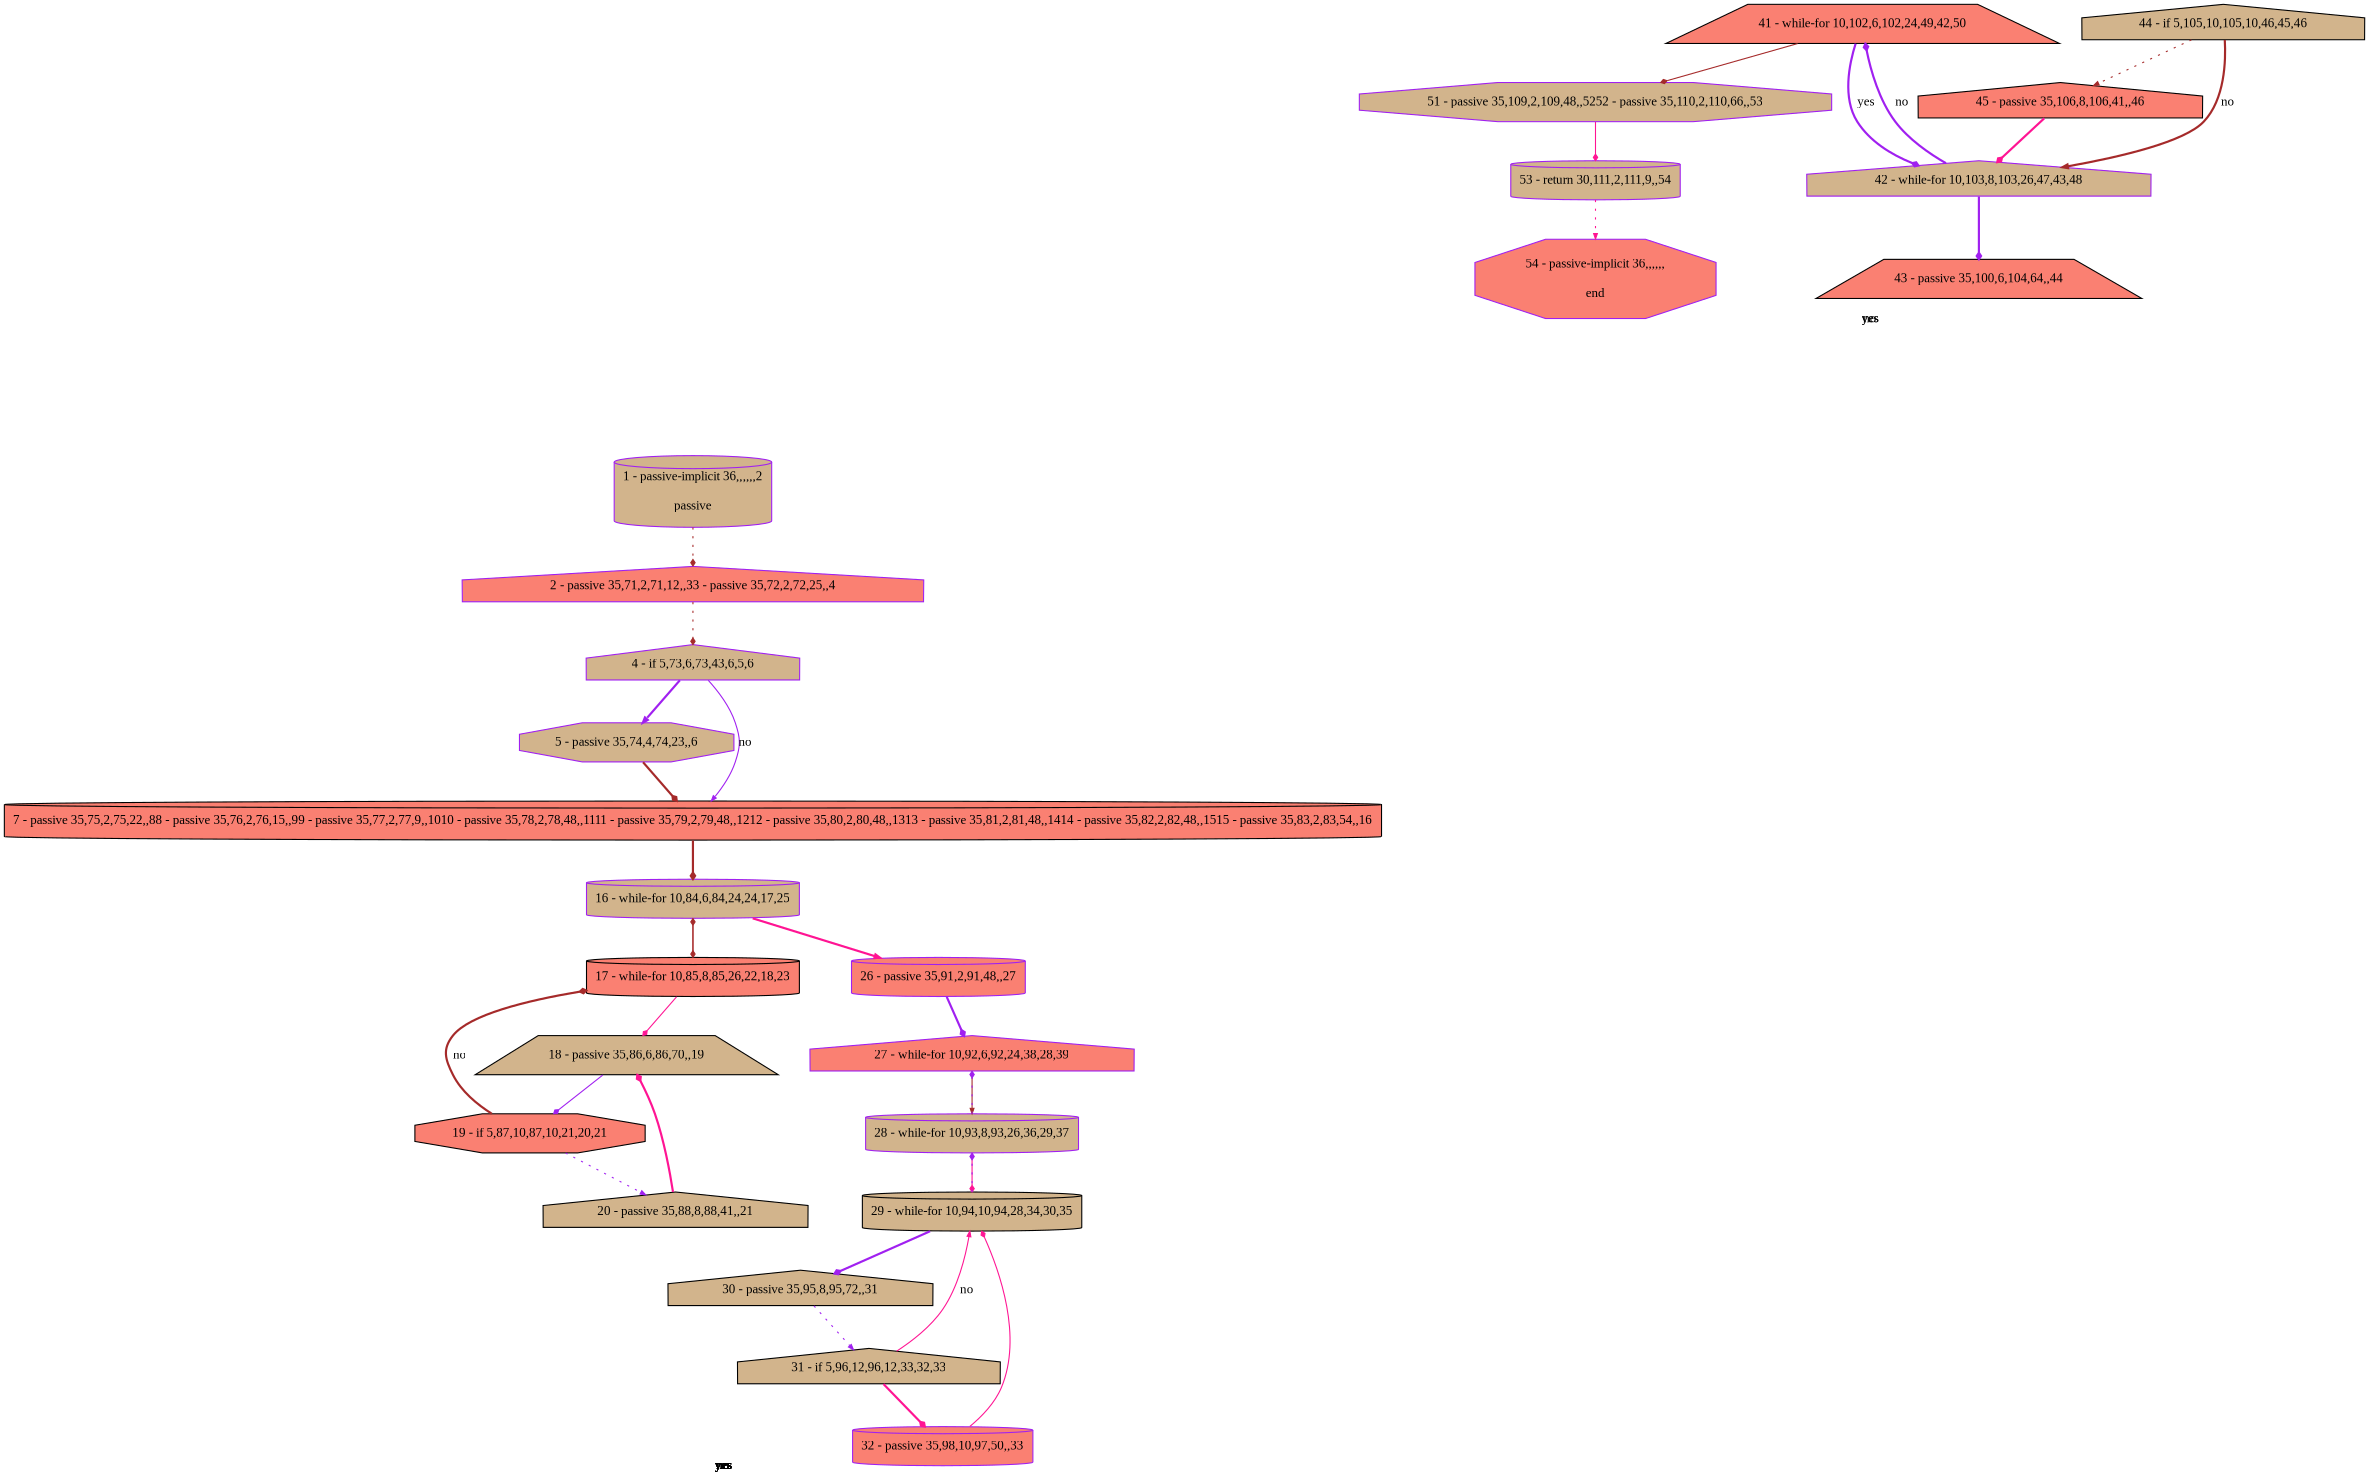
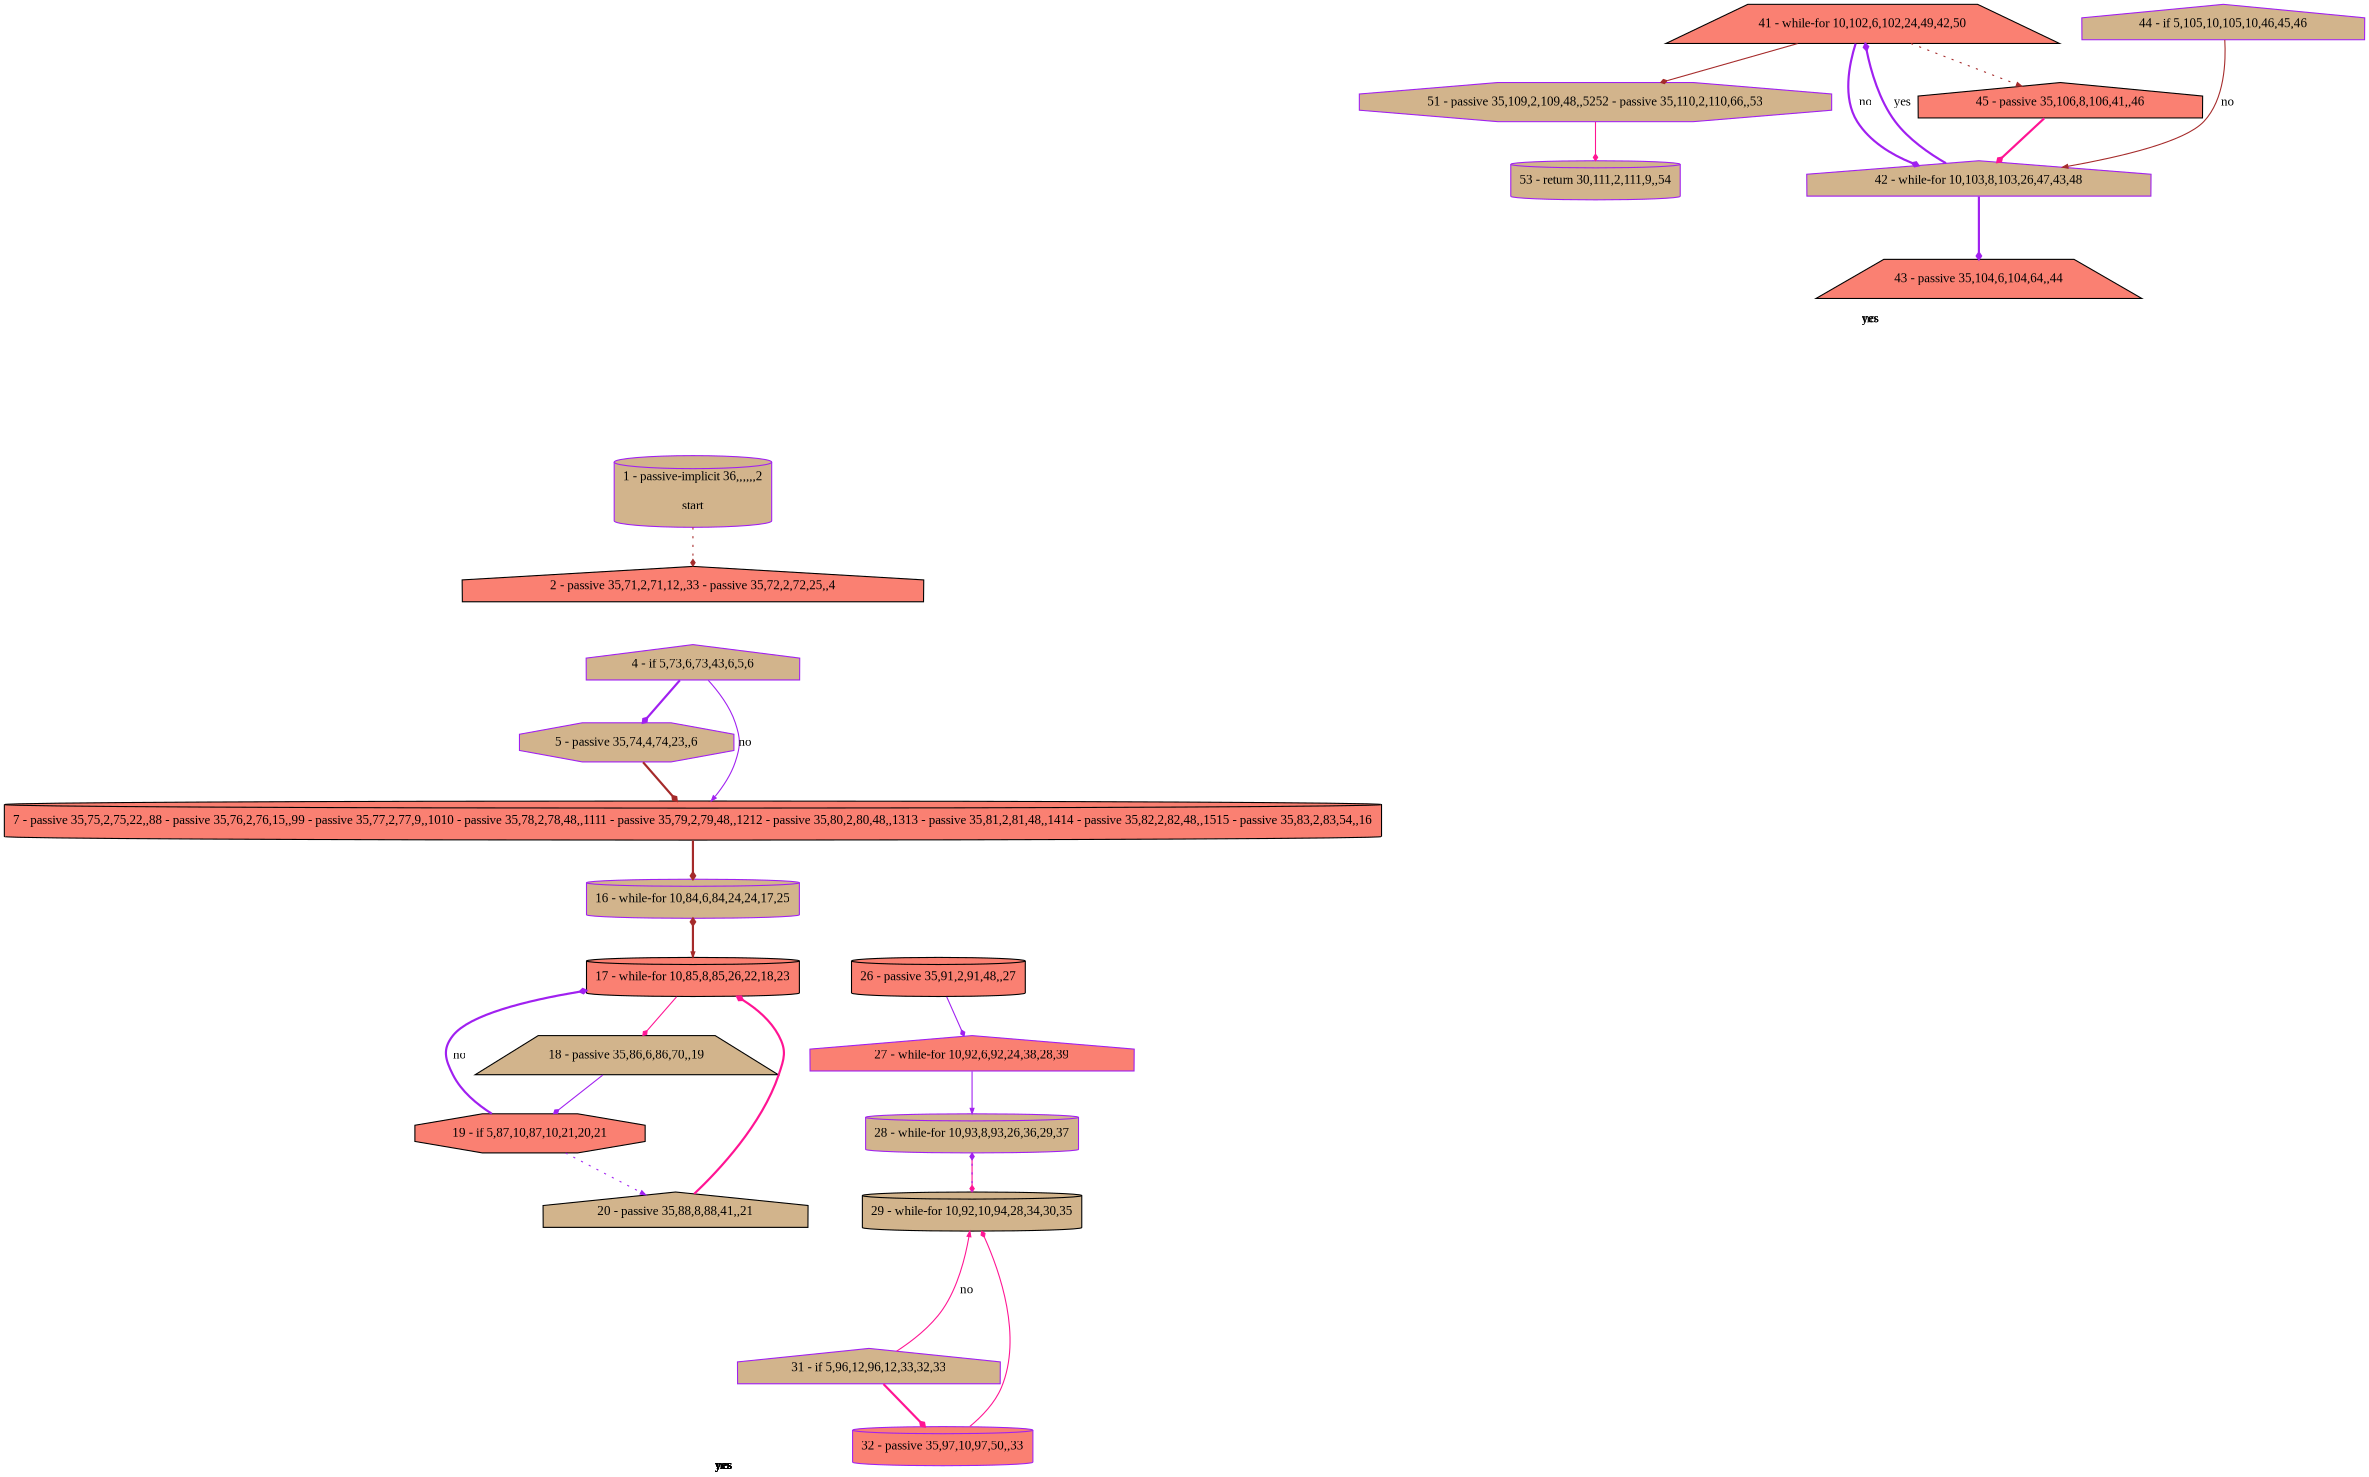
node "44 - if 5,105,10,105,10,46,45,46": color black -> purple
edge "44 - if 5,105,10,105,10,46,45,46" -> "45 - passive 35,106,8,106,41,,46": now "41 - while-for 10,102,6,102,24,49,42,50" -> "45 - passive 35,106,8,106,41,,46"
edge "41 - while-for 10,102,6,102,24,49,42,50" -> "42 - while-for 10,103,8,103,26,47,43,48": label "yes" -> "no"
edge "42 - while-for 10,103,8,103,26,47,43,48" -> "41 - while-for 10,102,6,102,24,49,42,50": label "no" -> "yes"
edge "44 - if 5,105,10,105,10,46,45,46" -> "42 - while-for 10,103,8,103,26,47,43,48": style bold -> solid
node "54 - passive-implicit 36,,,,,, end": removed
node "43 - passive 35,100,6,104,64,,44": label "43 - passive 35,100,6,104,64,,44" -> "43 - passive 35,104,6,104,64,,44"
node "1 - passive-implicit 36,,,,,,2 passive": label "1 - passive-implicit 36,,,,,,2 passive" -> "1 - passive-implicit 36,,,,,,2 start"
node "2 - passive 35,71,2,71,12,,33 - passive 35,72,2,72,25,,4": color purple -> black
edge "2 - passive 35,71,2,71,12,,33 - passive 35,72,2,72,25,,4" -> "4 - if 5,73,6,73,43,6,5,6": removed
edge "4 - if 5,73,6,73,43,6,5,6" -> "5 - passive 35,74,4,74,23,,6": arrowhead normal -> diamond
edge "16 - while-for 10,84,6,84,24,24,17,25" -> "17 - while-for 10,85,8,85,26,22,18,23": arrowhead diamond -> normal
edge "16 - while-for 10,84,6,84,24,24,17,25" -> "26 - passive 35,91,2,91,48,,27": removed
edge "17 - while-for 10,85,8,85,26,22,18,23" -> "16 - while-for 10,84,6,84,24,24,17,25": style solid -> bold
node "26 - passive 35,91,2,91,48,,27": color purple -> black
edge "26 - passive 35,91,2,91,48,,27" -> "27 - while-for 10,92,6,92,24,38,28,39": style bold -> solid
edge "19 - if 5,87,10,87,10,21,20,21" -> "17 - while-for 10,85,8,85,26,22,18,23": color brown -> purple
edge "27 - while-for 10,92,6,92,24,38,28,39" -> "28 - while-for 10,93,8,93,26,36,29,37": color brown -> purple
edge "28 - while-for 10,93,8,93,26,36,29,37" -> "27 - while-for 10,92,6,92,24,38,28,39": removed
edge "20 - passive 35,88,8,88,41,,21" -> "18 - passive 35,86,6,86,70,,19": now "20 - passive 35,88,8,88,41,,21" -> "17 - while-for 10,85,8,85,26,22,18,23"
node "29 - while-for 10,94,10,94,28,34,30,35": label "29 - while-for 10,94,10,94,28,34,30,35" -> "29 - while-for 10,92,10,94,28,34,30,35"
node "30 - passive 35,95,8,95,72,,31": removed
node "31 - if 5,96,12,96,12,33,32,33": color black -> purple
node "32 - passive 35,98,10,97,50,,33": label "32 - passive 35,98,10,97,50,,33" -> "32 - passive 35,97,10,97,50,,33"
